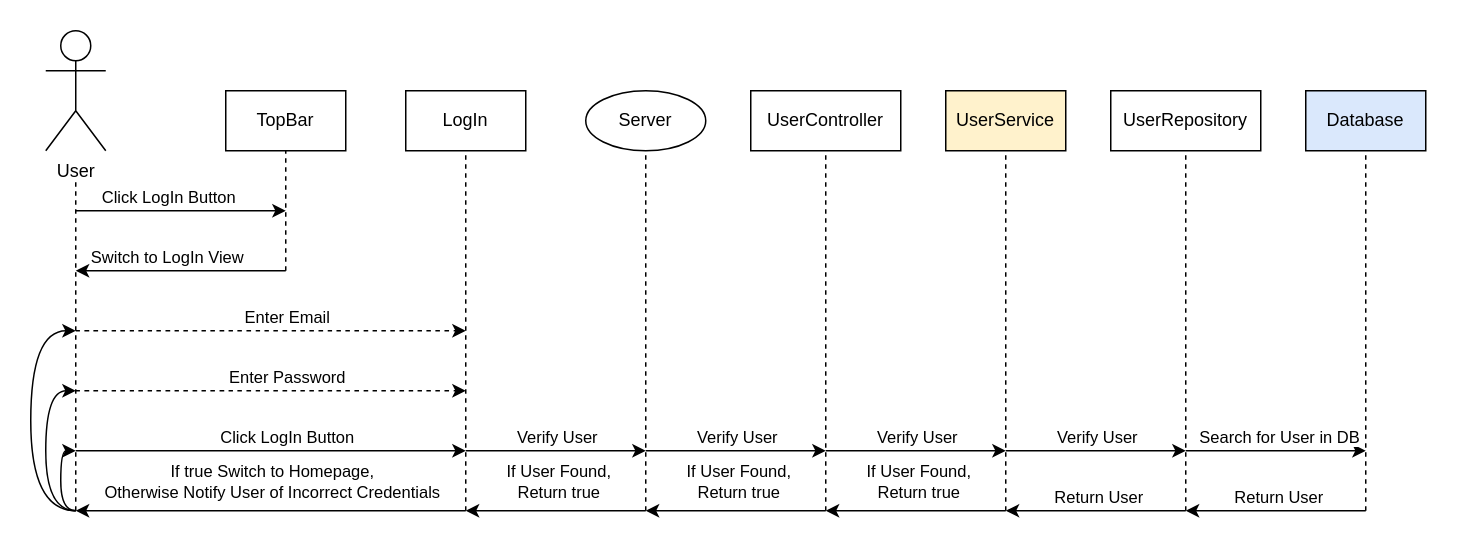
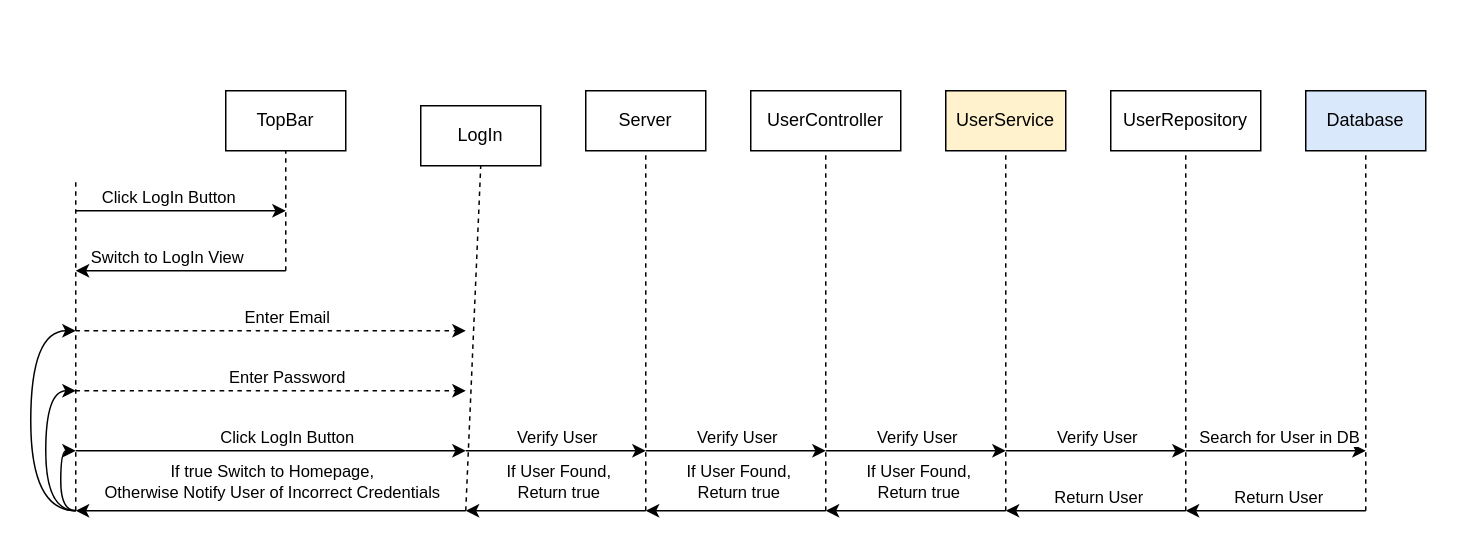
node "User": removed
node "LogIn": moved (466, 121) -> (481, 136)
node "Server": shape ellipse -> rectangle
